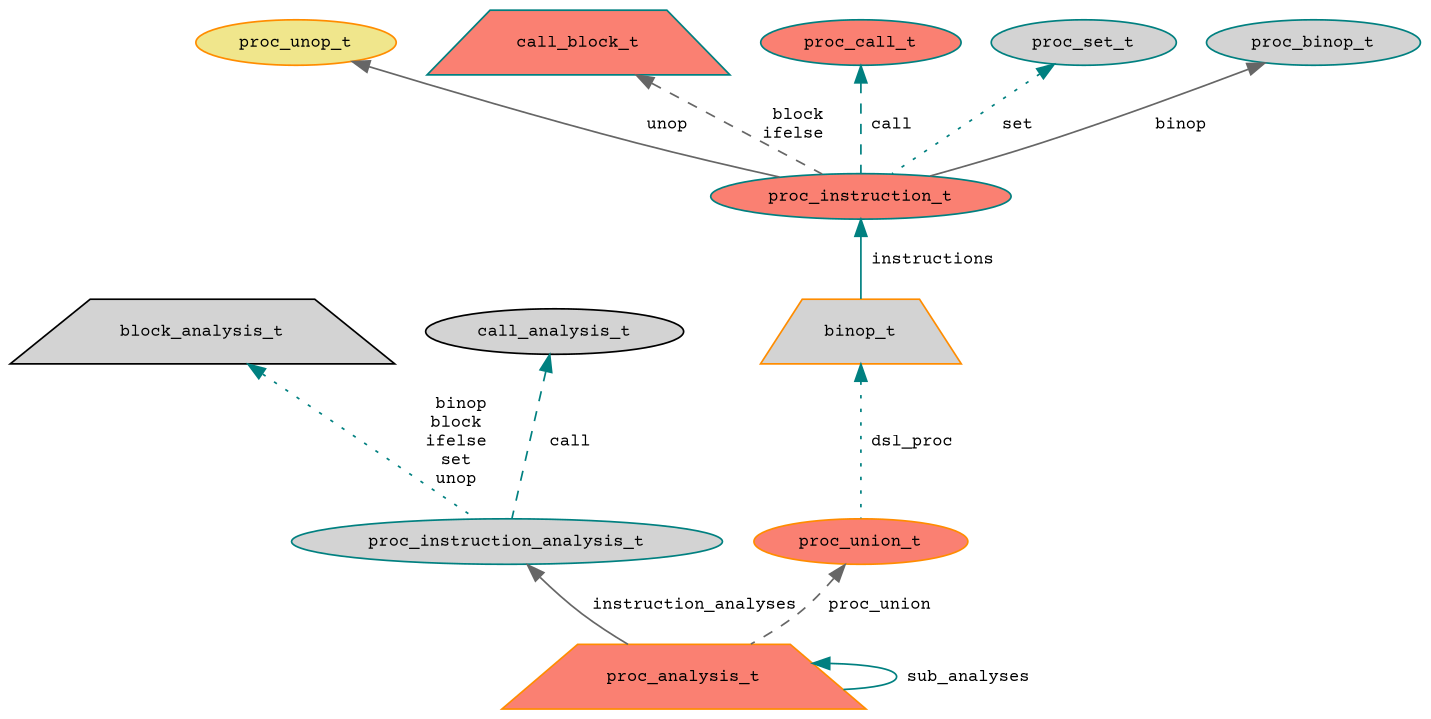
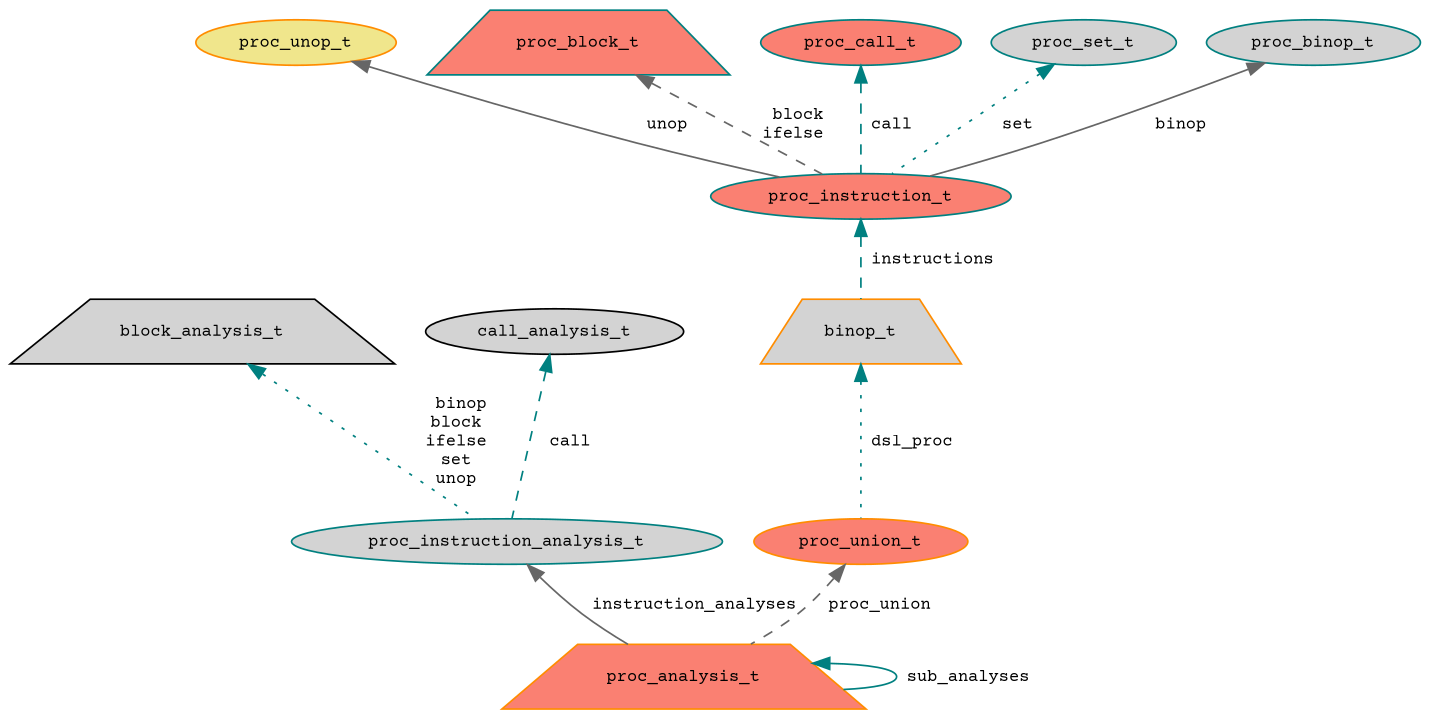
node "call_block_t": label "call_block_t" -> "proc_block_t"
edge "binop_t" -> "proc_instruction_t": style solid -> dashed
